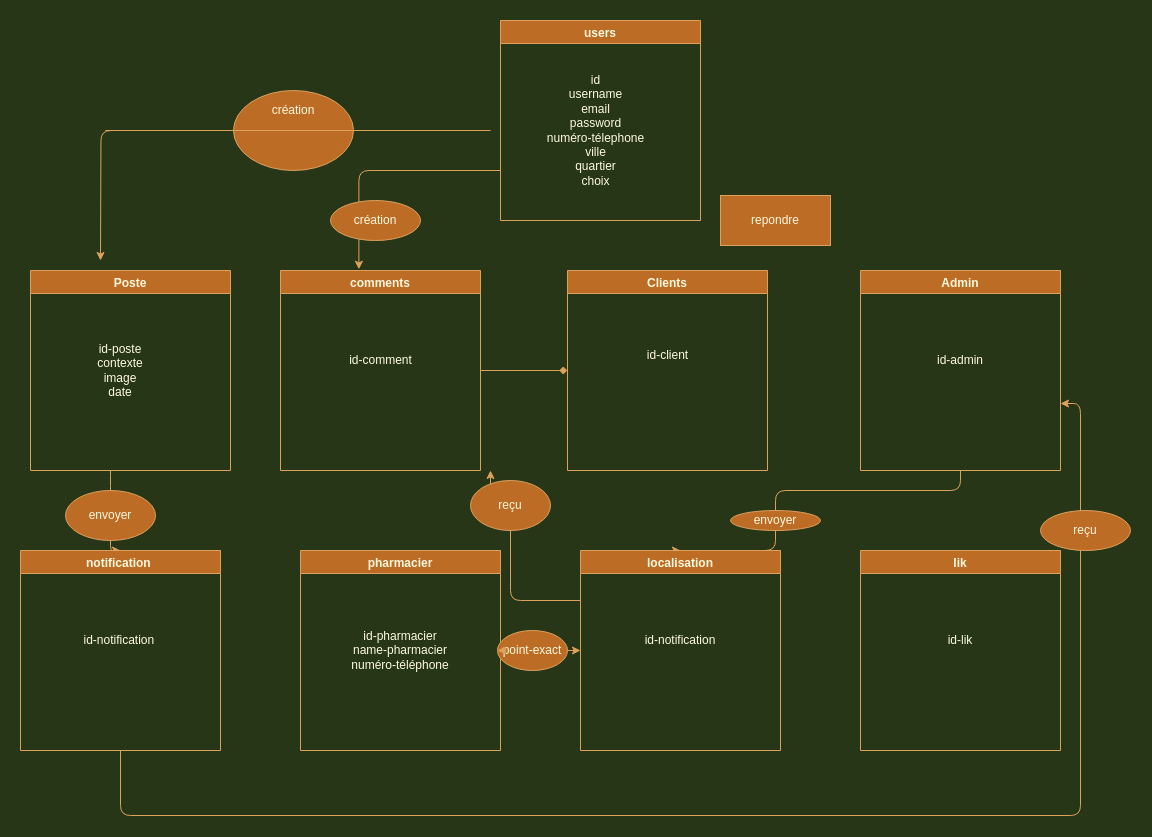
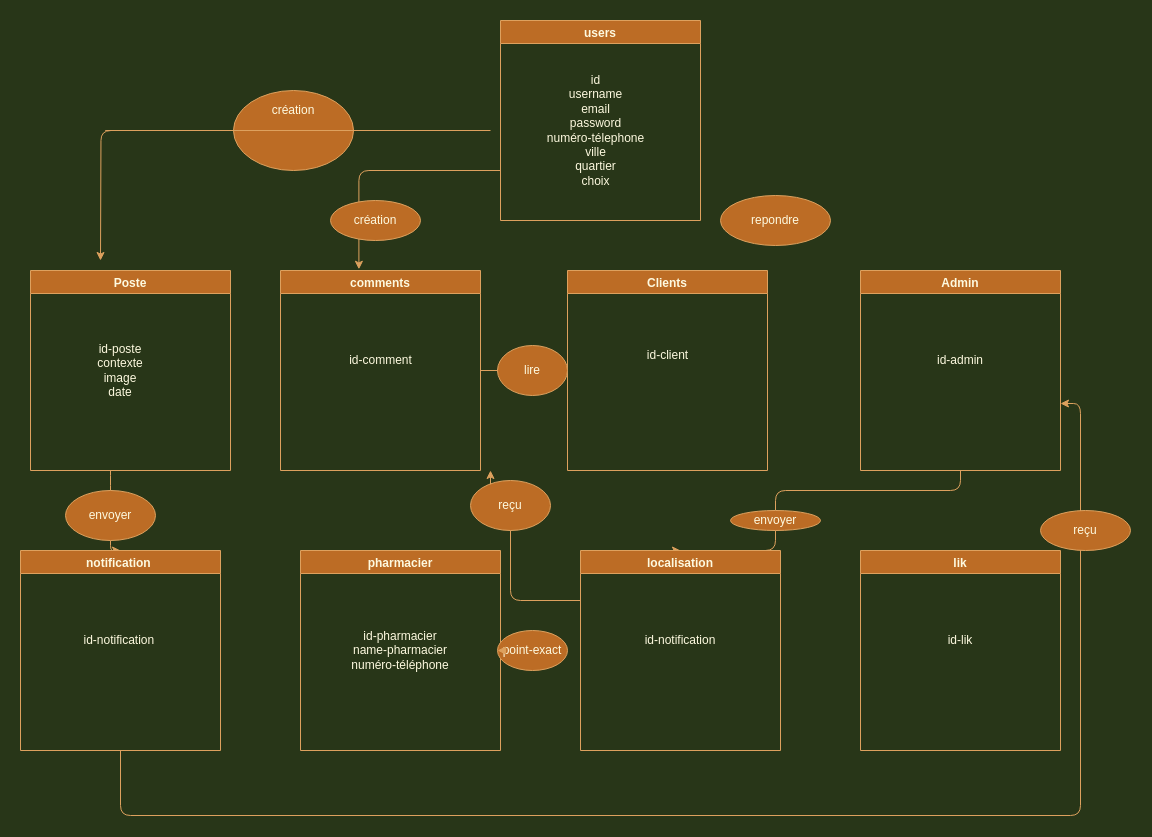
node "repondre": shape rectangle -> ellipse
node "lire": added
edge "point-exact" -> "localisation": removed
